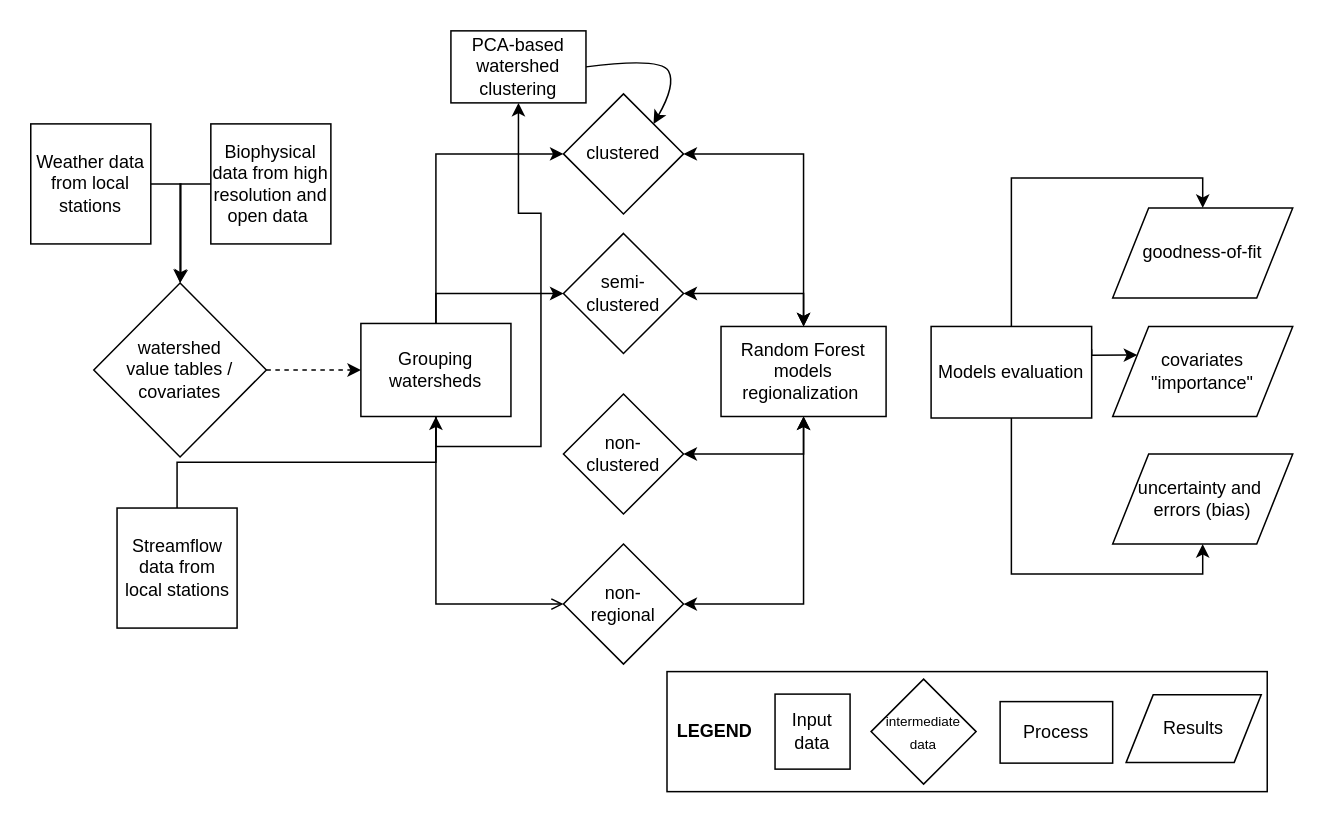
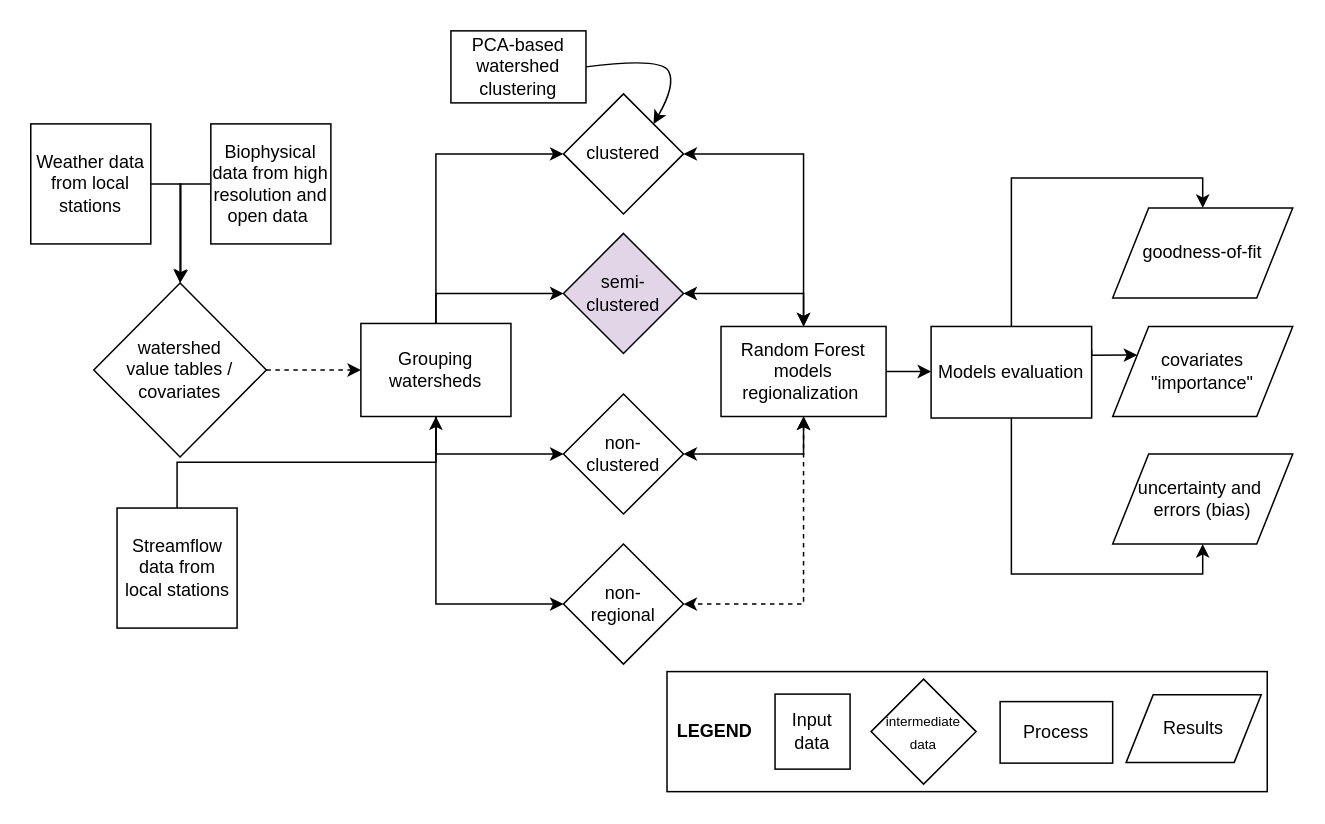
node "semi-clustered": fillcolor #ffffff -> #e1d5e7
edge "Grouping watersheds" -> "PCA-based watershed clustering": now "Grouping watersheds" -> "non- clustered"
edge "Random Forest models regionalization" -> "Models evaluation": added
edge "Random Forest models regionalization" -- "non- regional": style solid -> dashed
edge "Grouping watersheds" -> "non- regional": arrowhead open -> classic
